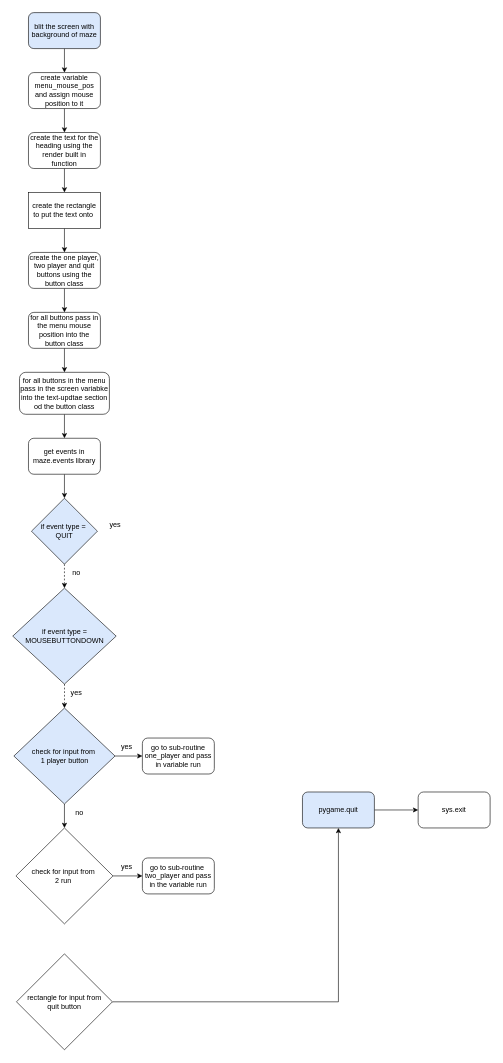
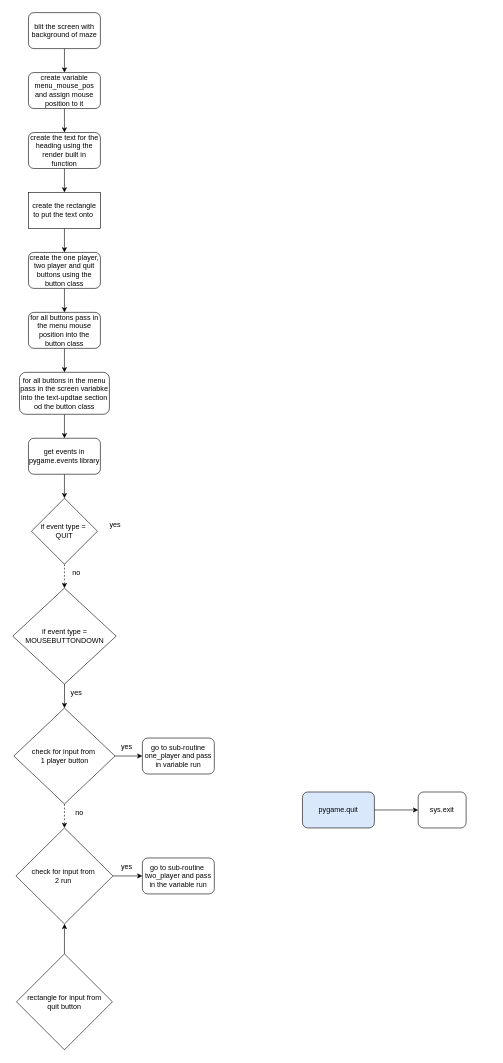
node "blit the screen with background of maze": fillcolor #dae8fc -> #ffffff
node "get events in maze.events library": label "get events in maze.events library" -> "get events in pygame.events library"
node "if event type = QUIT": fillcolor #dae8fc -> #ffffff
node "if event type = MOUSEBUTTONDOWN": fillcolor #dae8fc -> #ffffff
edge "if event type = MOUSEBUTTONDOWN" -> "check for input from 1 player button": style dashed -> solid
node "check for input from 1 player button": fillcolor #dae8fc -> #ffffff
node "sys.exit": size 72x36 -> 48x36
edge "check for input from 1 player button" -> "check for input from 2 run": style solid -> dashed
edge "rectangle for input from quit button" -> "pygame.quit": now "rectangle for input from quit button" -> "check for input from 2 run"
